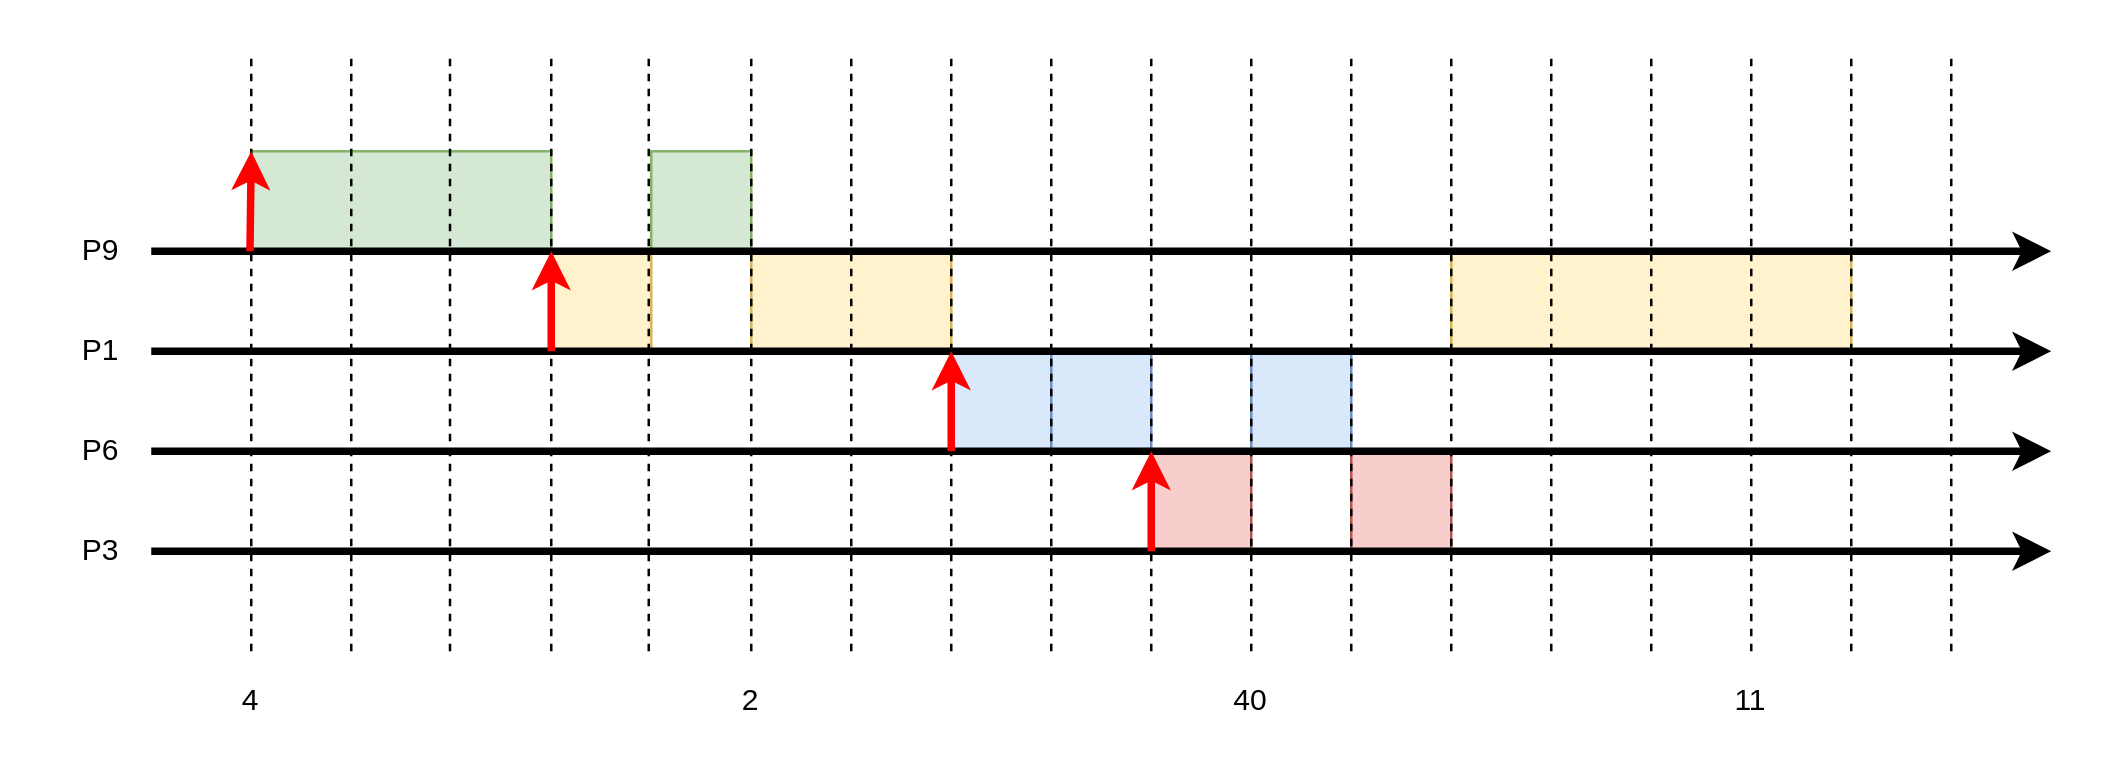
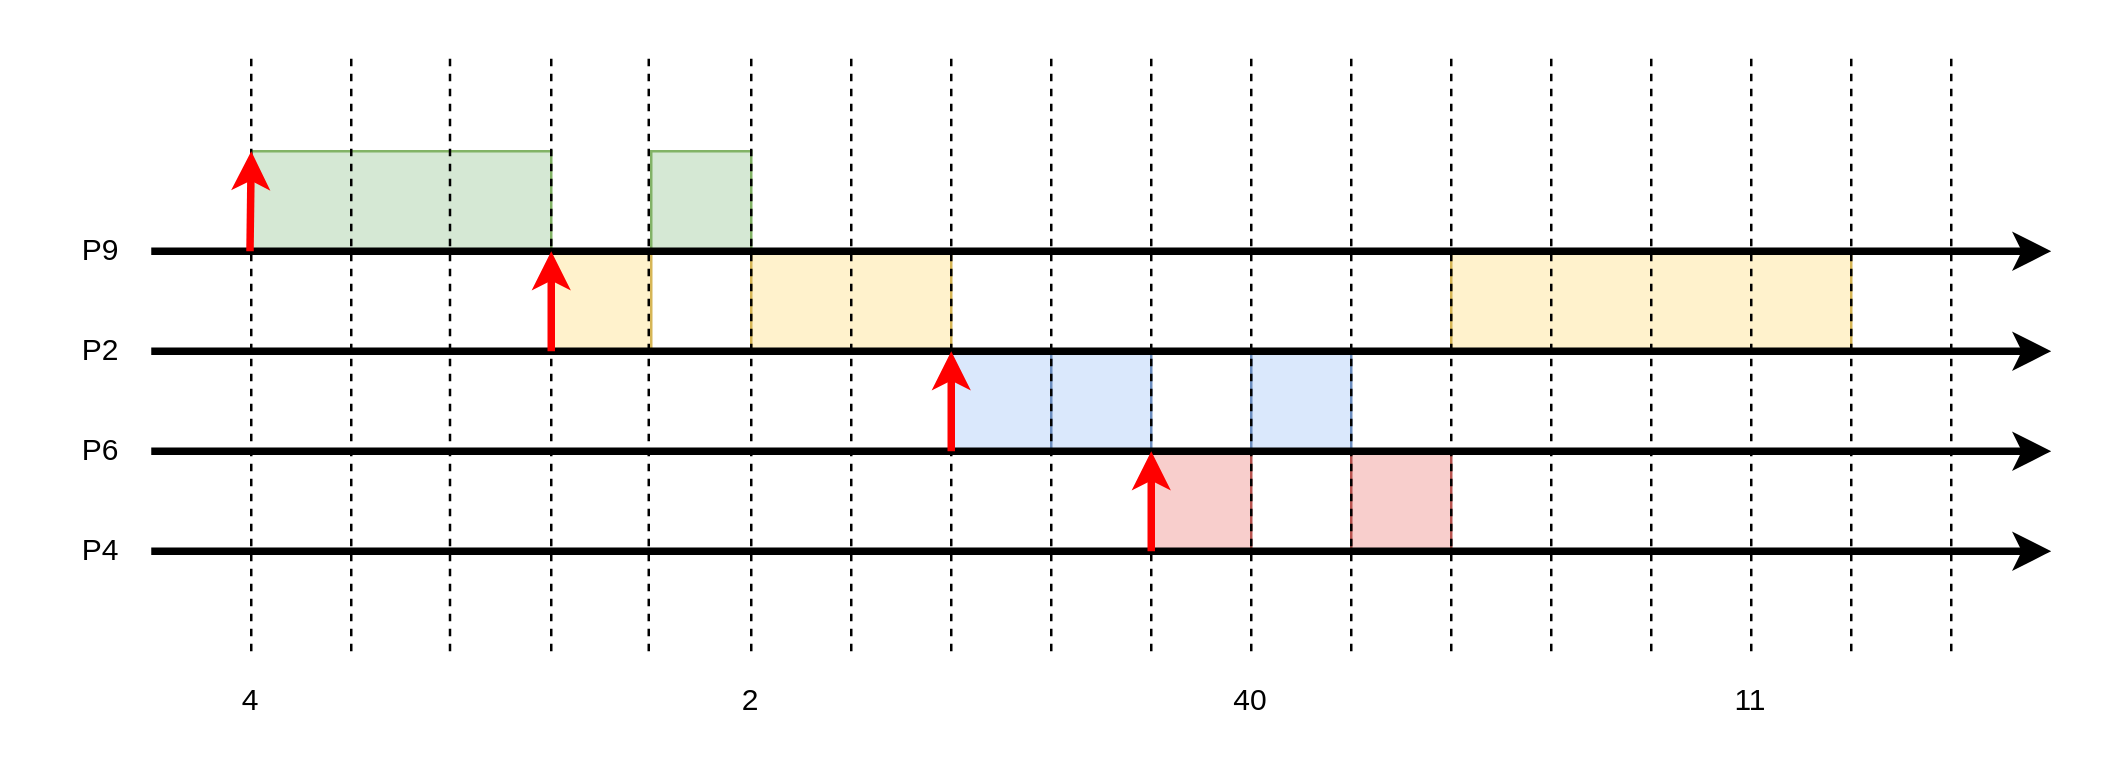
node "P1": label "P1" -> "P2"
node "P3": label "P3" -> "P4"
